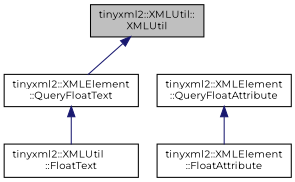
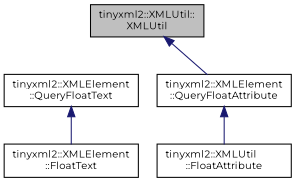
edge "tinyxml2::XMLElement ::QueryFloatText" -> "tinyxml2::XMLUtil:: XMLUtil": now "tinyxml2::XMLElement ::QueryFloatAttribute" -> "tinyxml2::XMLUtil:: XMLUtil"
node "tinyxml2::XMLUtil ::FloatText": label "tinyxml2::XMLUtil ::FloatText" -> "tinyxml2::XMLElement ::FloatText"
node "tinyxml2::XMLElement ::FloatAttribute": label "tinyxml2::XMLElement ::FloatAttribute" -> "tinyxml2::XMLUtil ::FloatAttribute"
